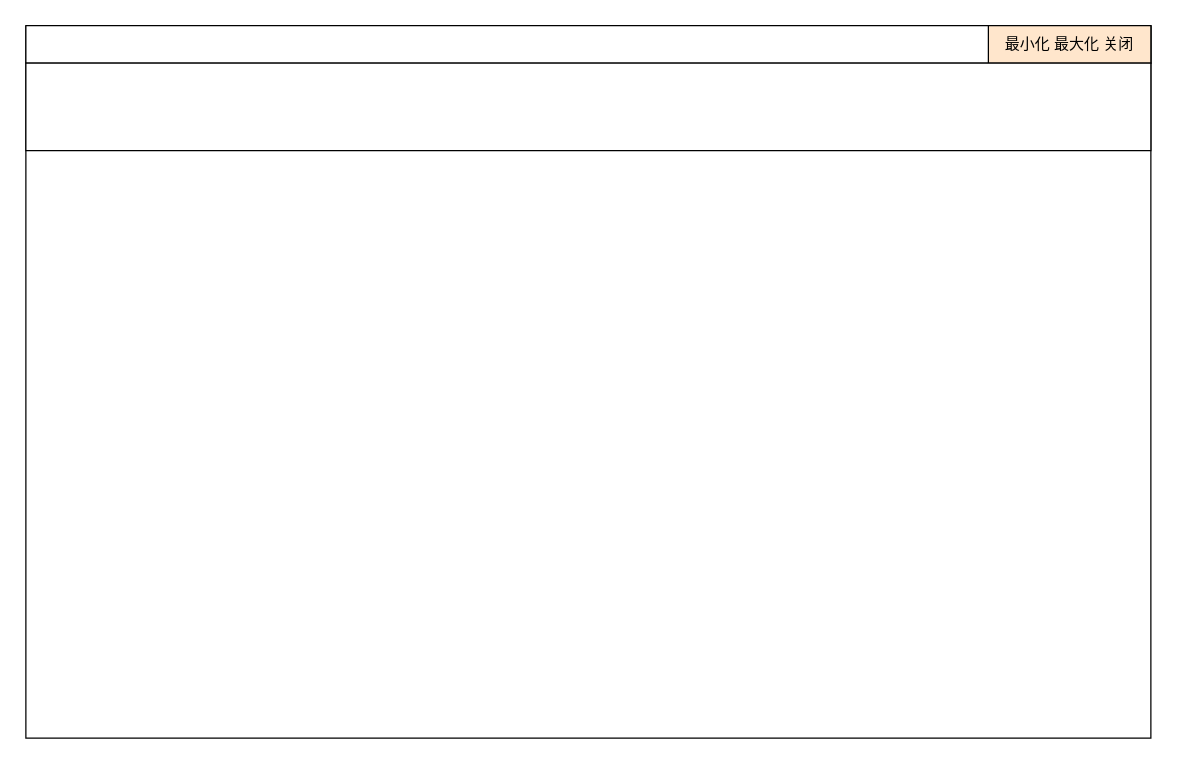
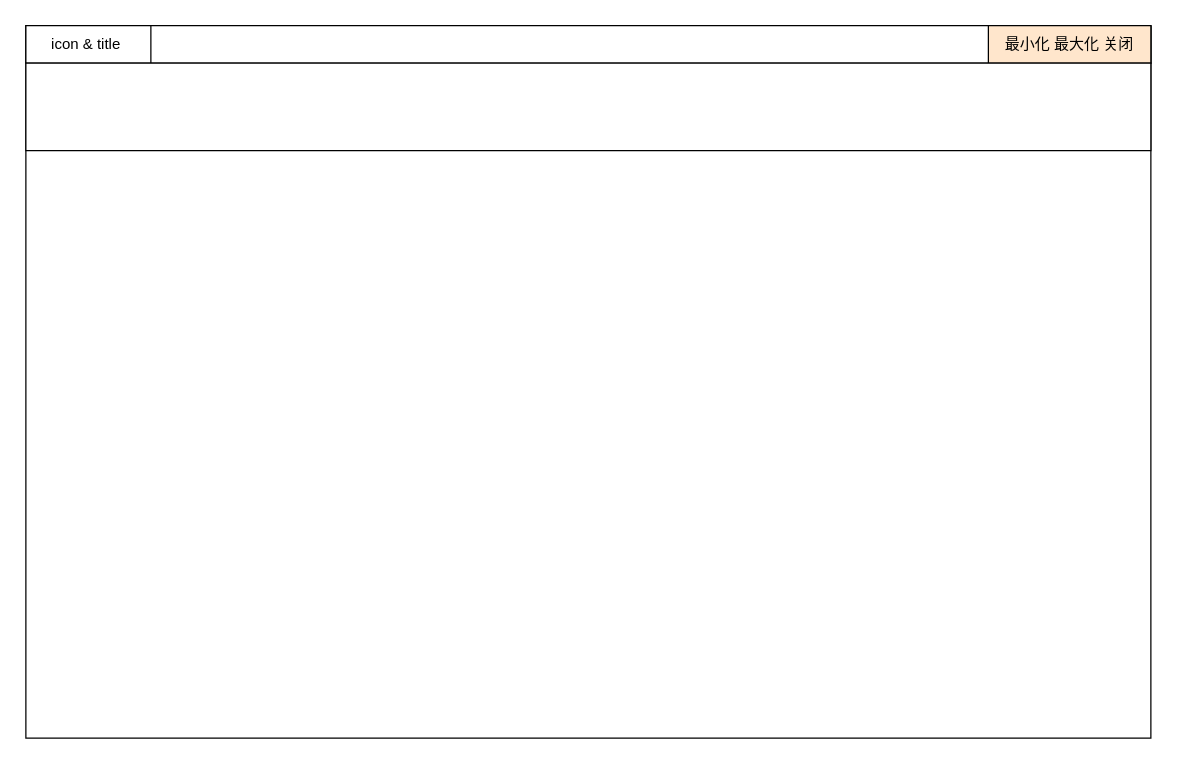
node "icon & title": added
